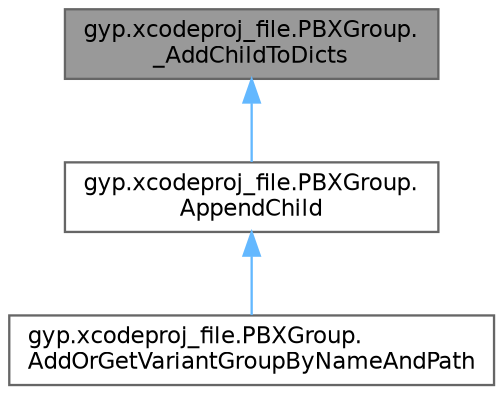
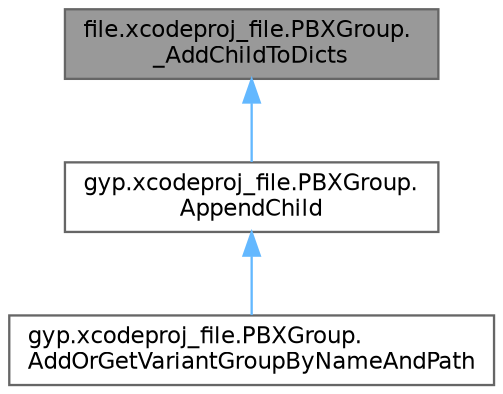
node "gyp.xcodeproj_file.PBXGroup. _AddChildToDicts": label "gyp.xcodeproj_file.PBXGroup. _AddChildToDicts" -> "file.xcodeproj_file.PBXGroup. _AddChildToDicts"
